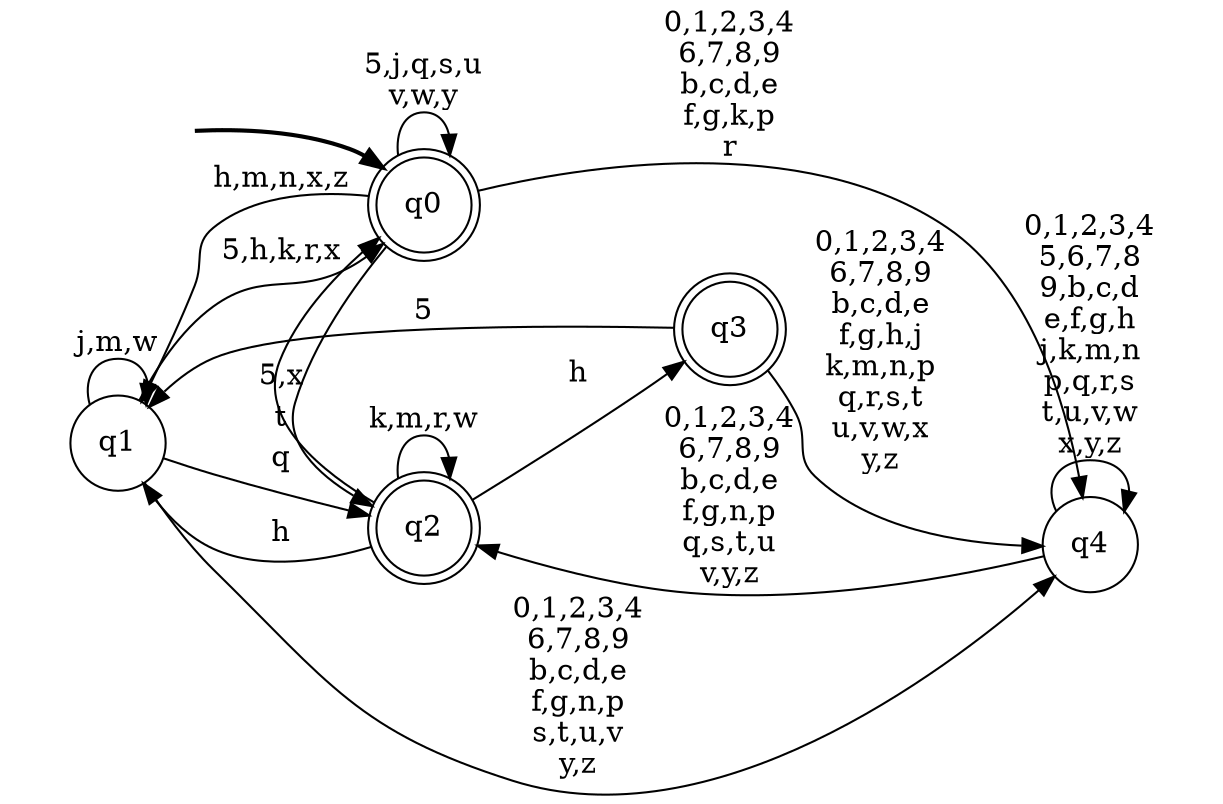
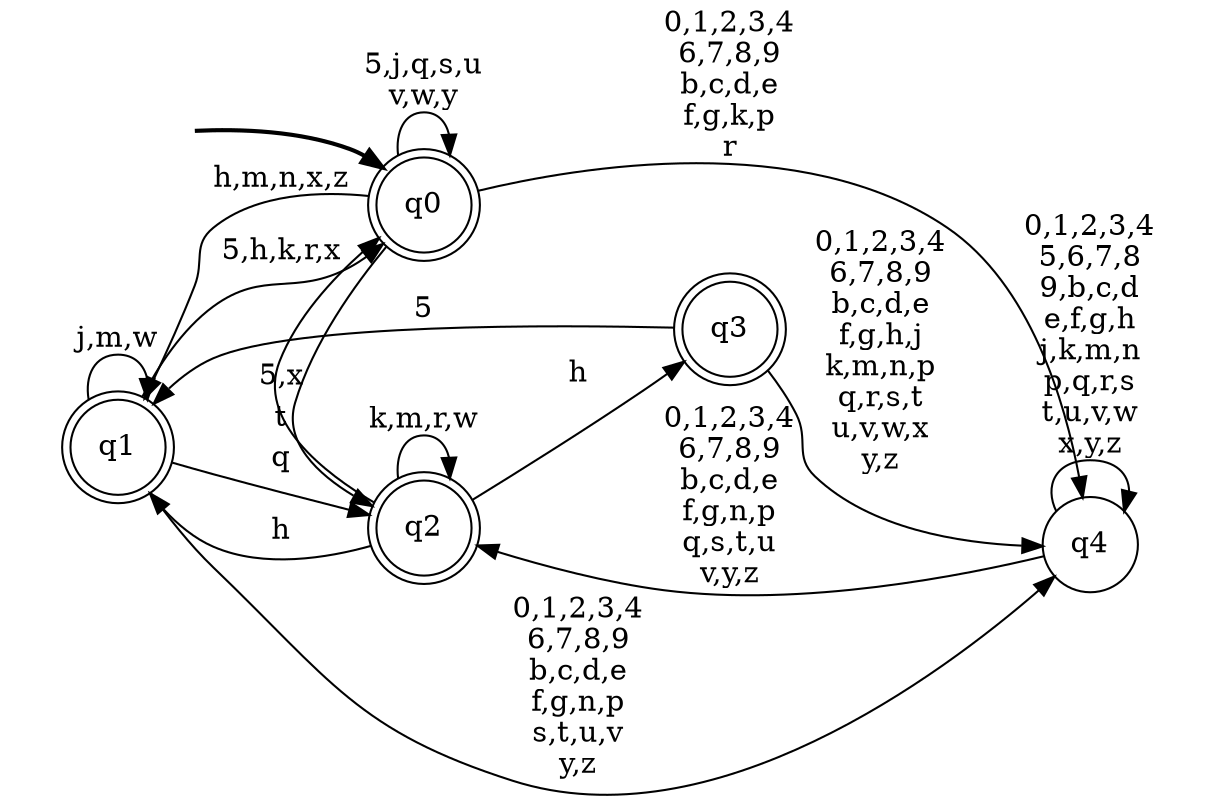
node "q1": shape circle -> doublecircle
